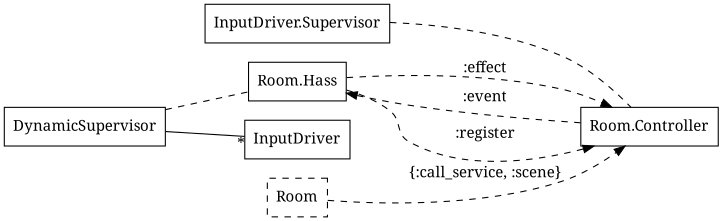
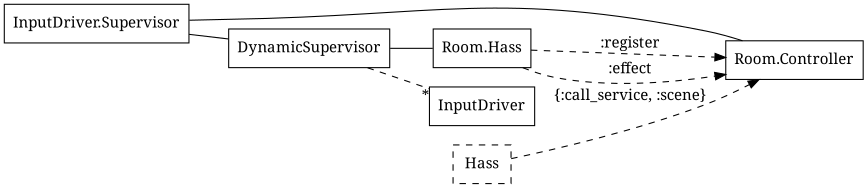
edge "InputDriver.Supervisor" -- "DynamicSupervisor": added
edge "InputDriver.Supervisor" -- "Room.Controller": style dashed -> solid
edge "Room.Hass" -- "DynamicSupervisor": style dashed -> solid
edge "Room.Controller" -> "Room.Hass": removed, label ":event"
edge "DynamicSupervisor" -- "InputDriver": style solid -> dashed
node "Room": label "Room" -> "Hass"
